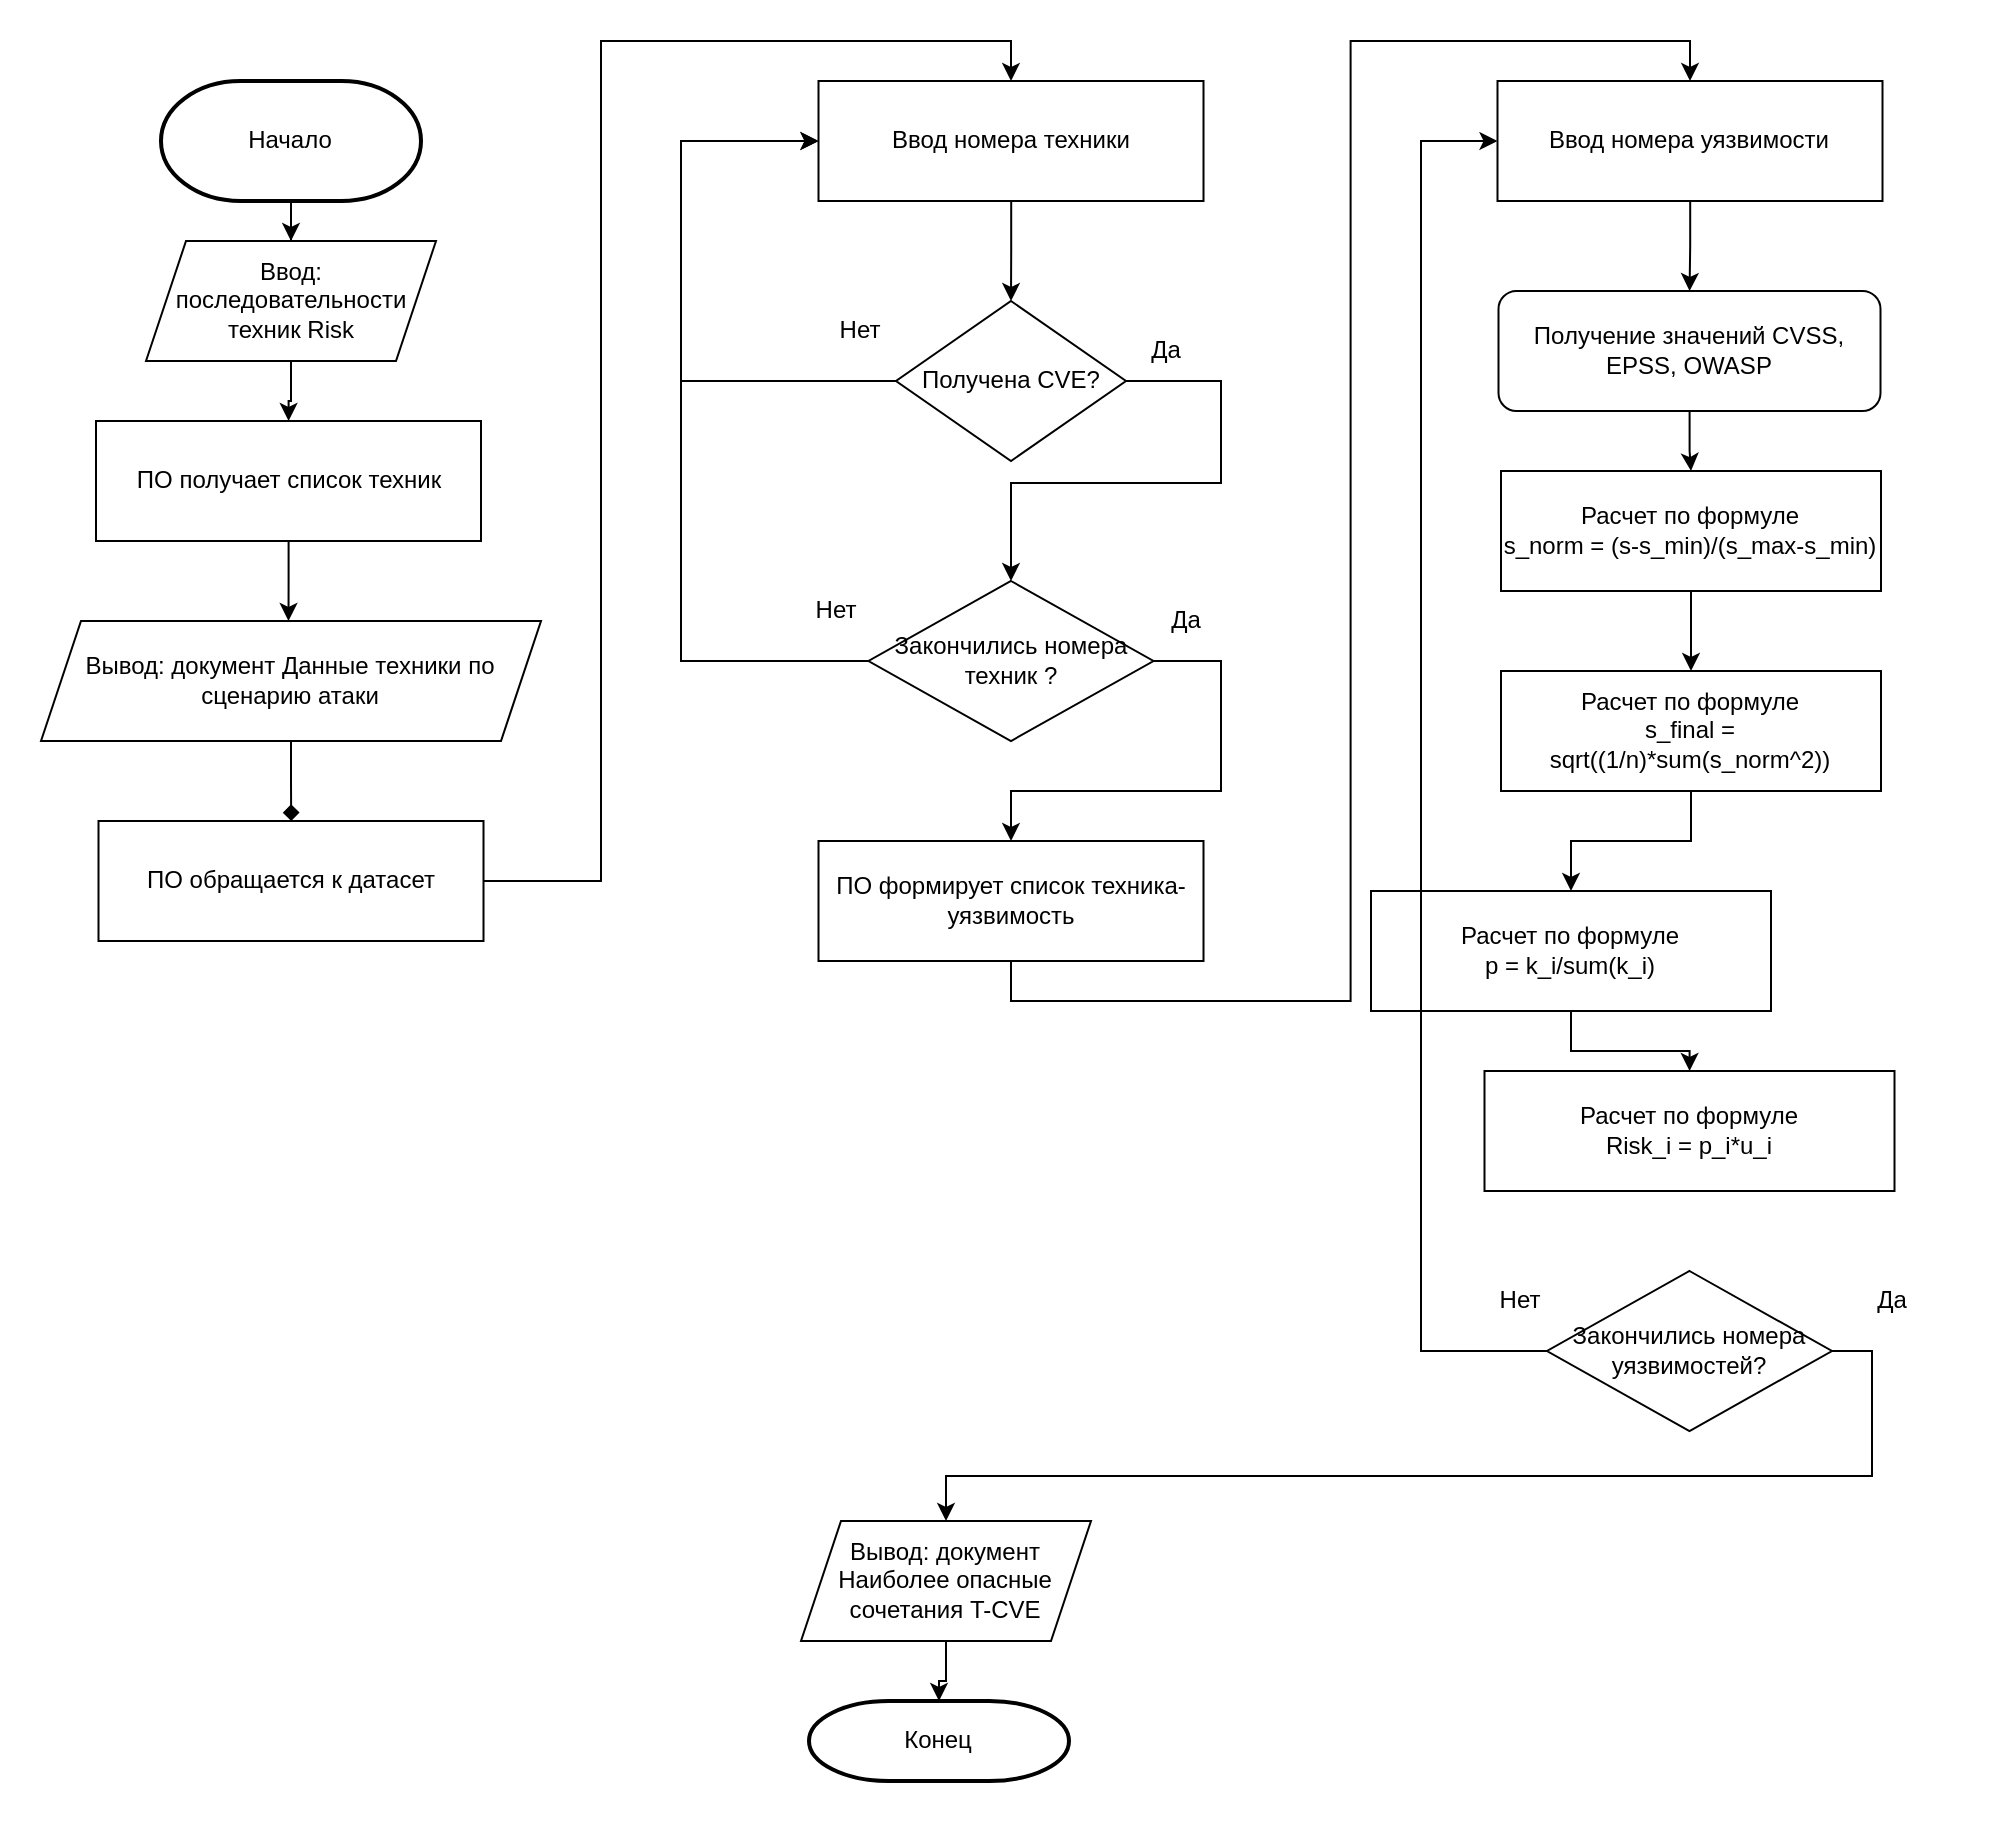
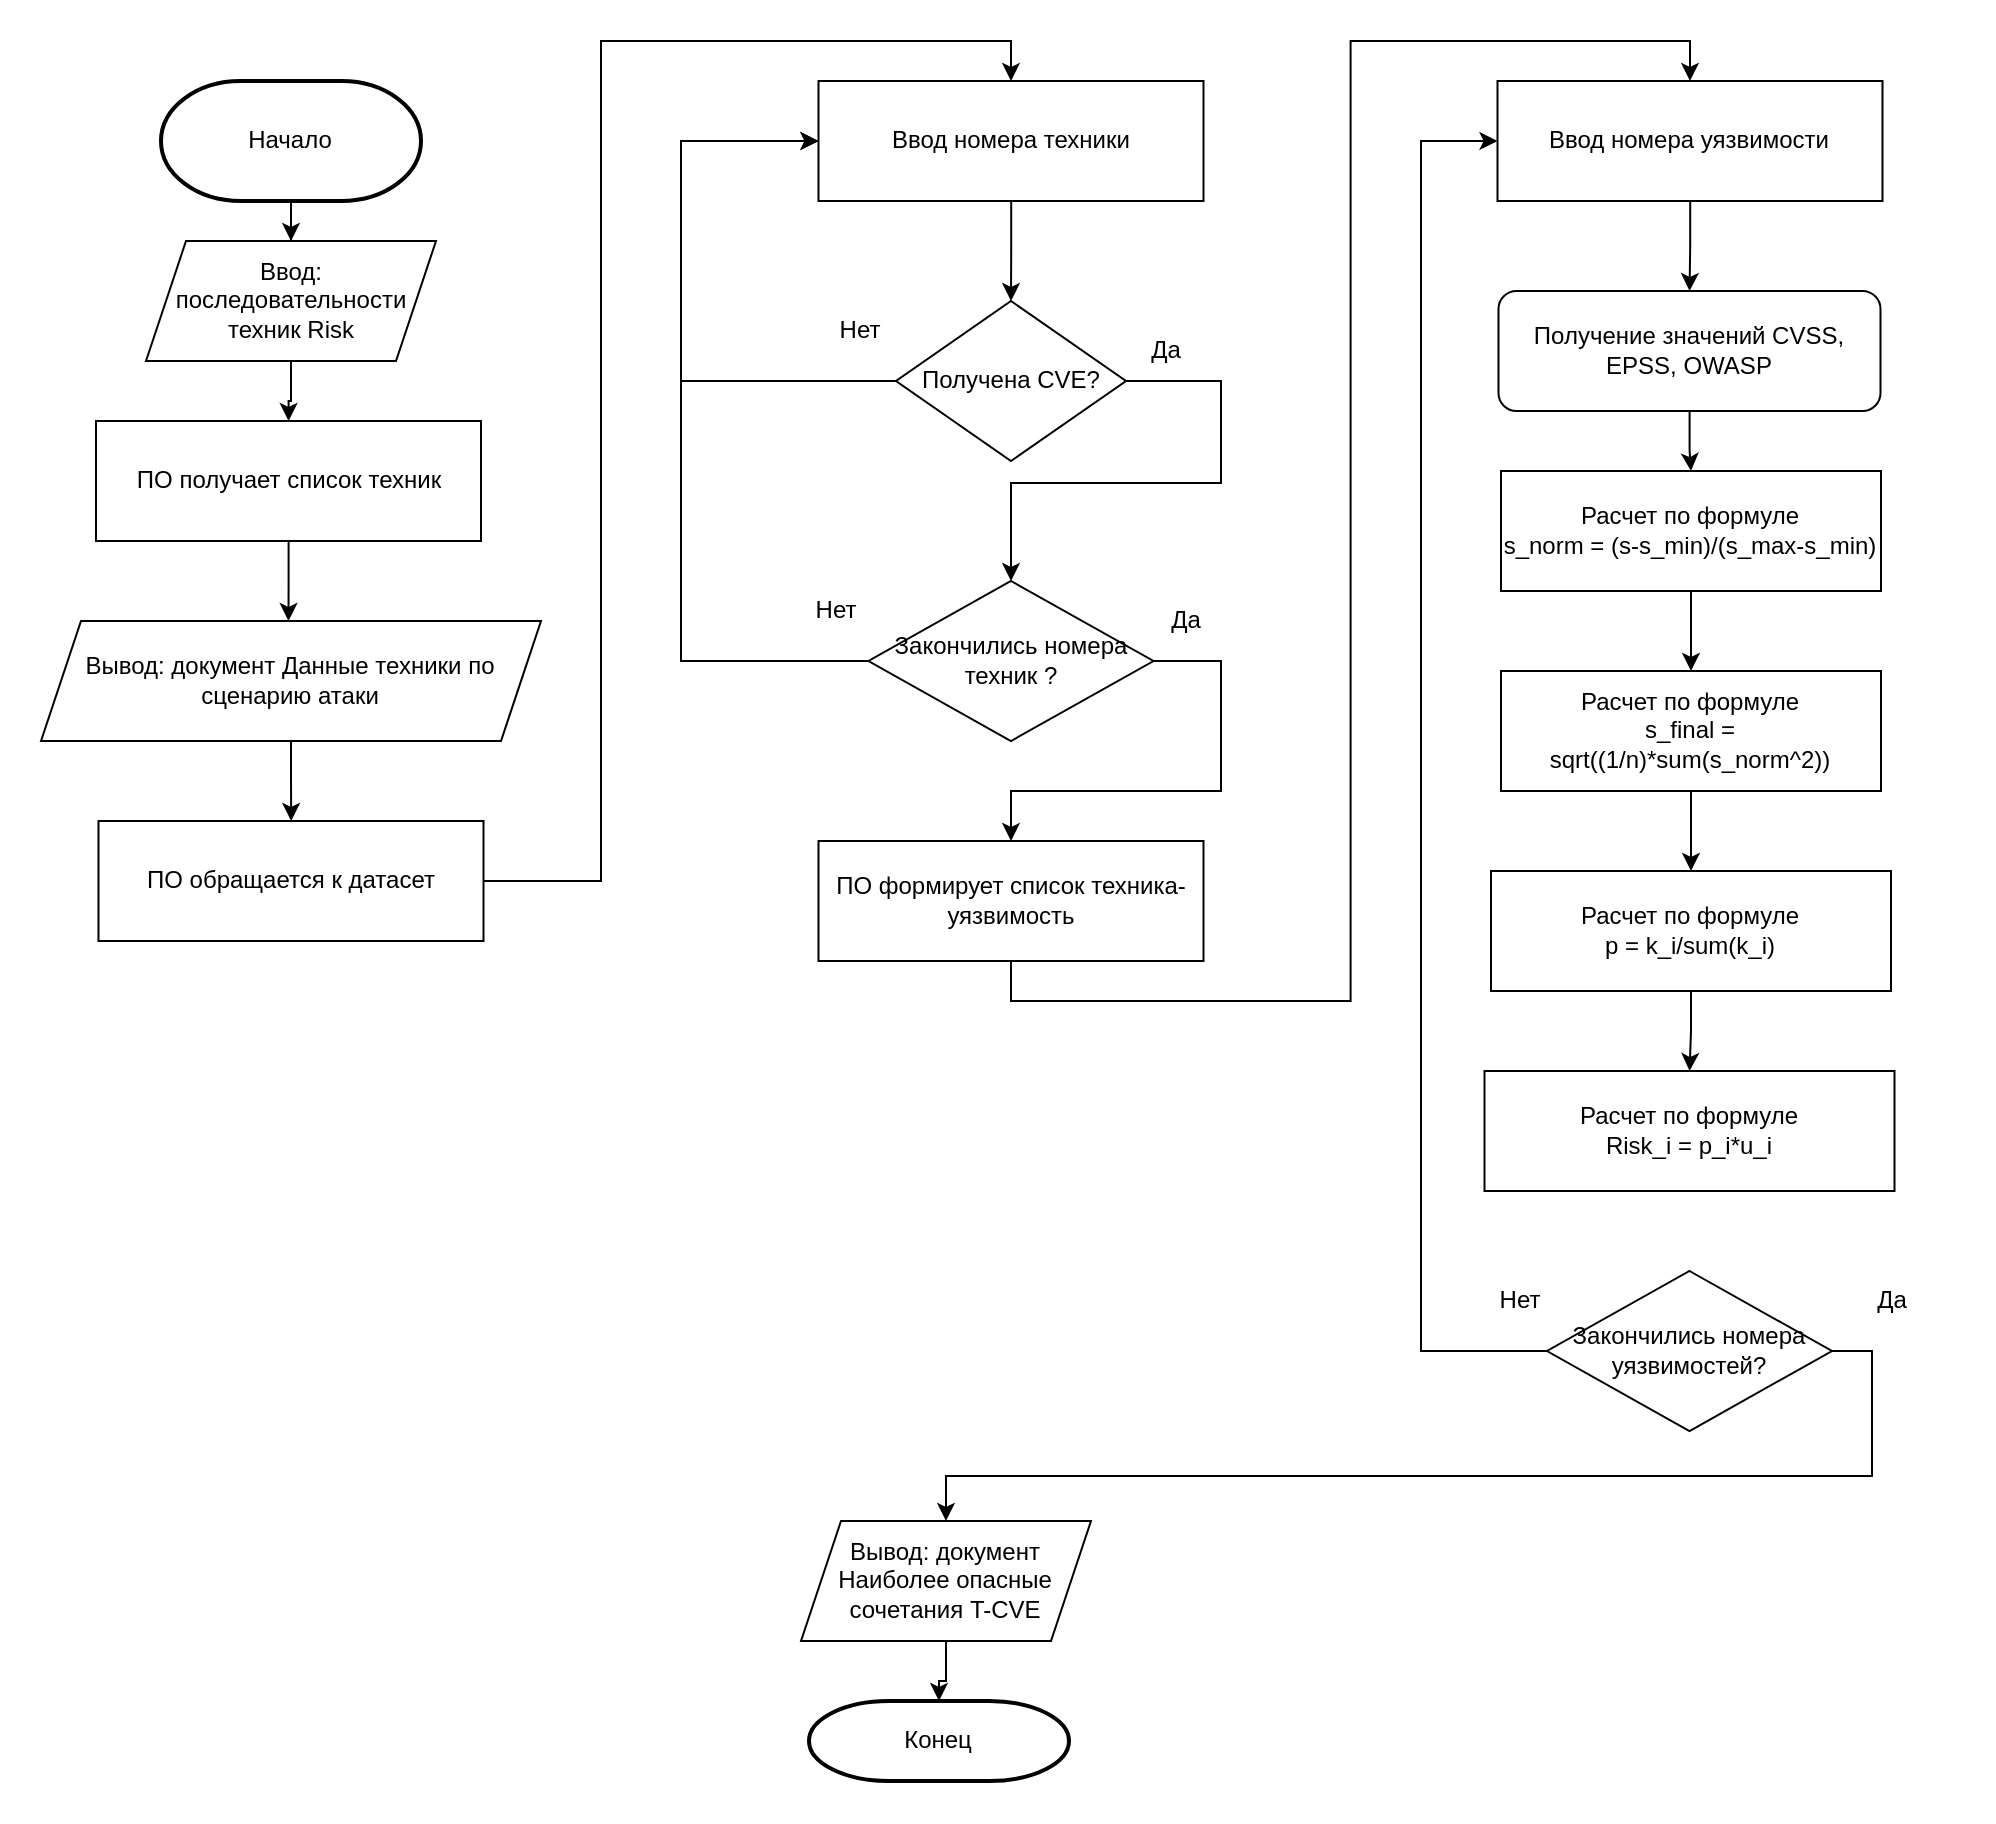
edge "Вывод: документ Данные техники по сценарию атаки" -> "ПО обращается к датасет": arrowhead diamond -> classic
node "Расчет по формуле p = k_i/sum(k_i)": moved (1571, 951) -> (1691, 931)
